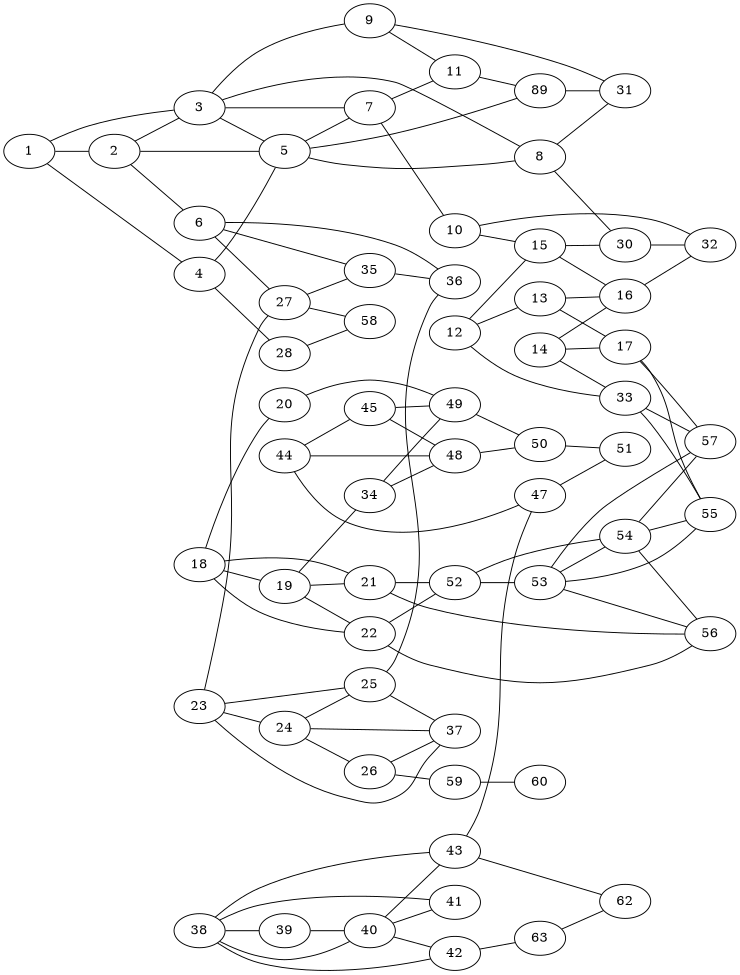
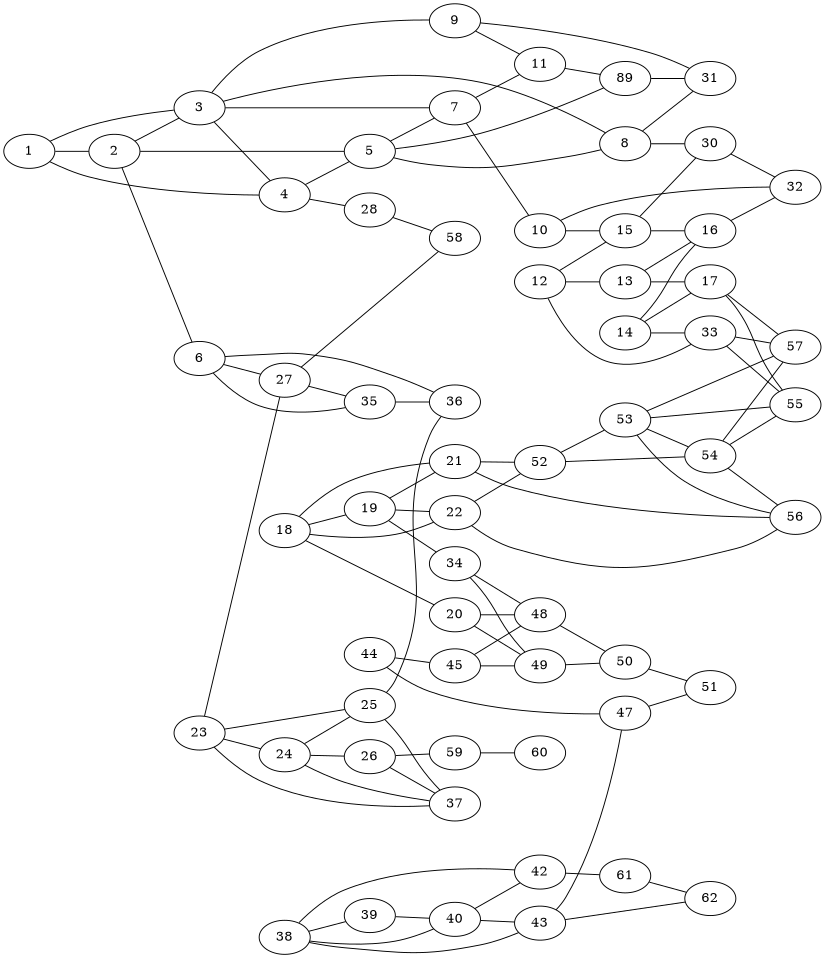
edge "3" -- "5": now "3" -- "4"
edge "44" -- "48": now "20" -- "48"
node "41": removed
node "63": label "63" -> "61"
